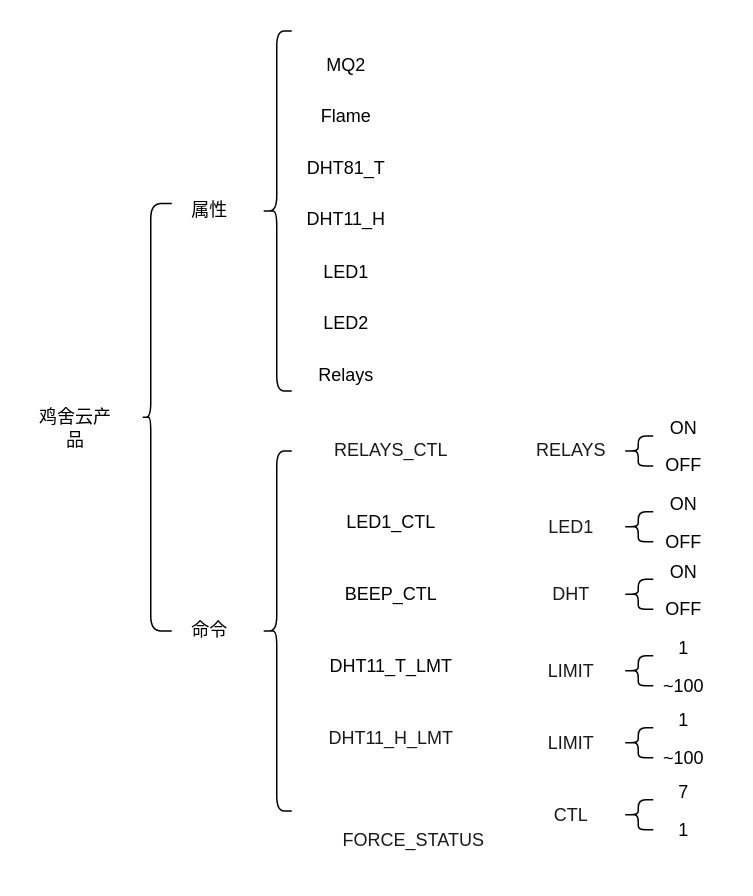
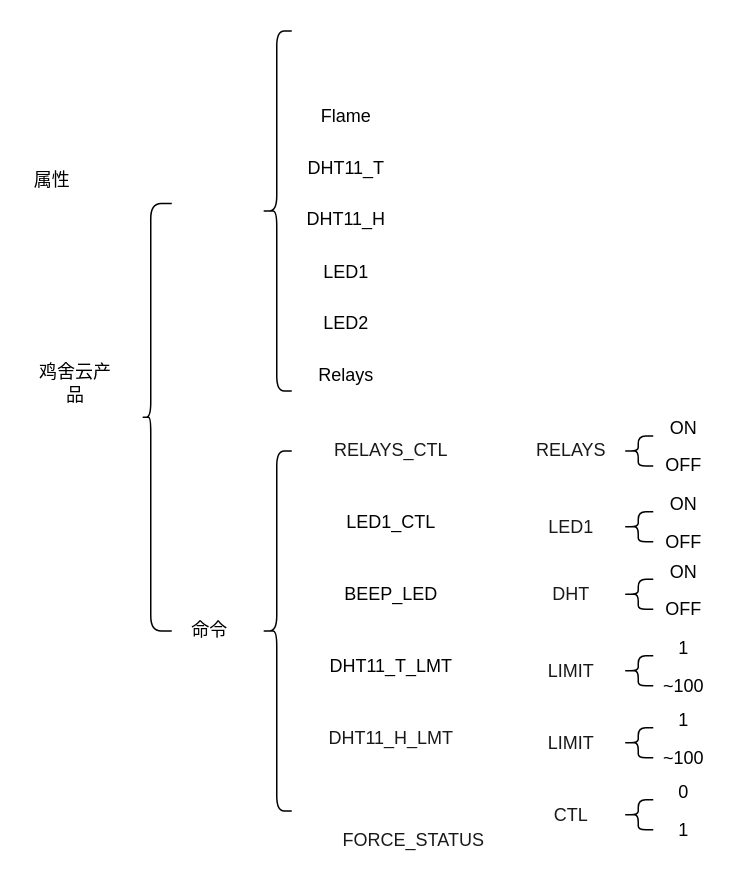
node "MQ2": removed
node "DHT81_T": label "DHT81_T" -> "DHT11_T"
node "属性": moved (209, 211) -> (52, 181)
node "鸡舍云产品": moved (76, 428) -> (76, 383)
node "BEEP_CTL": label "BEEP_CTL" -> "BEEP_LED"
node "7": label "7" -> "0"
